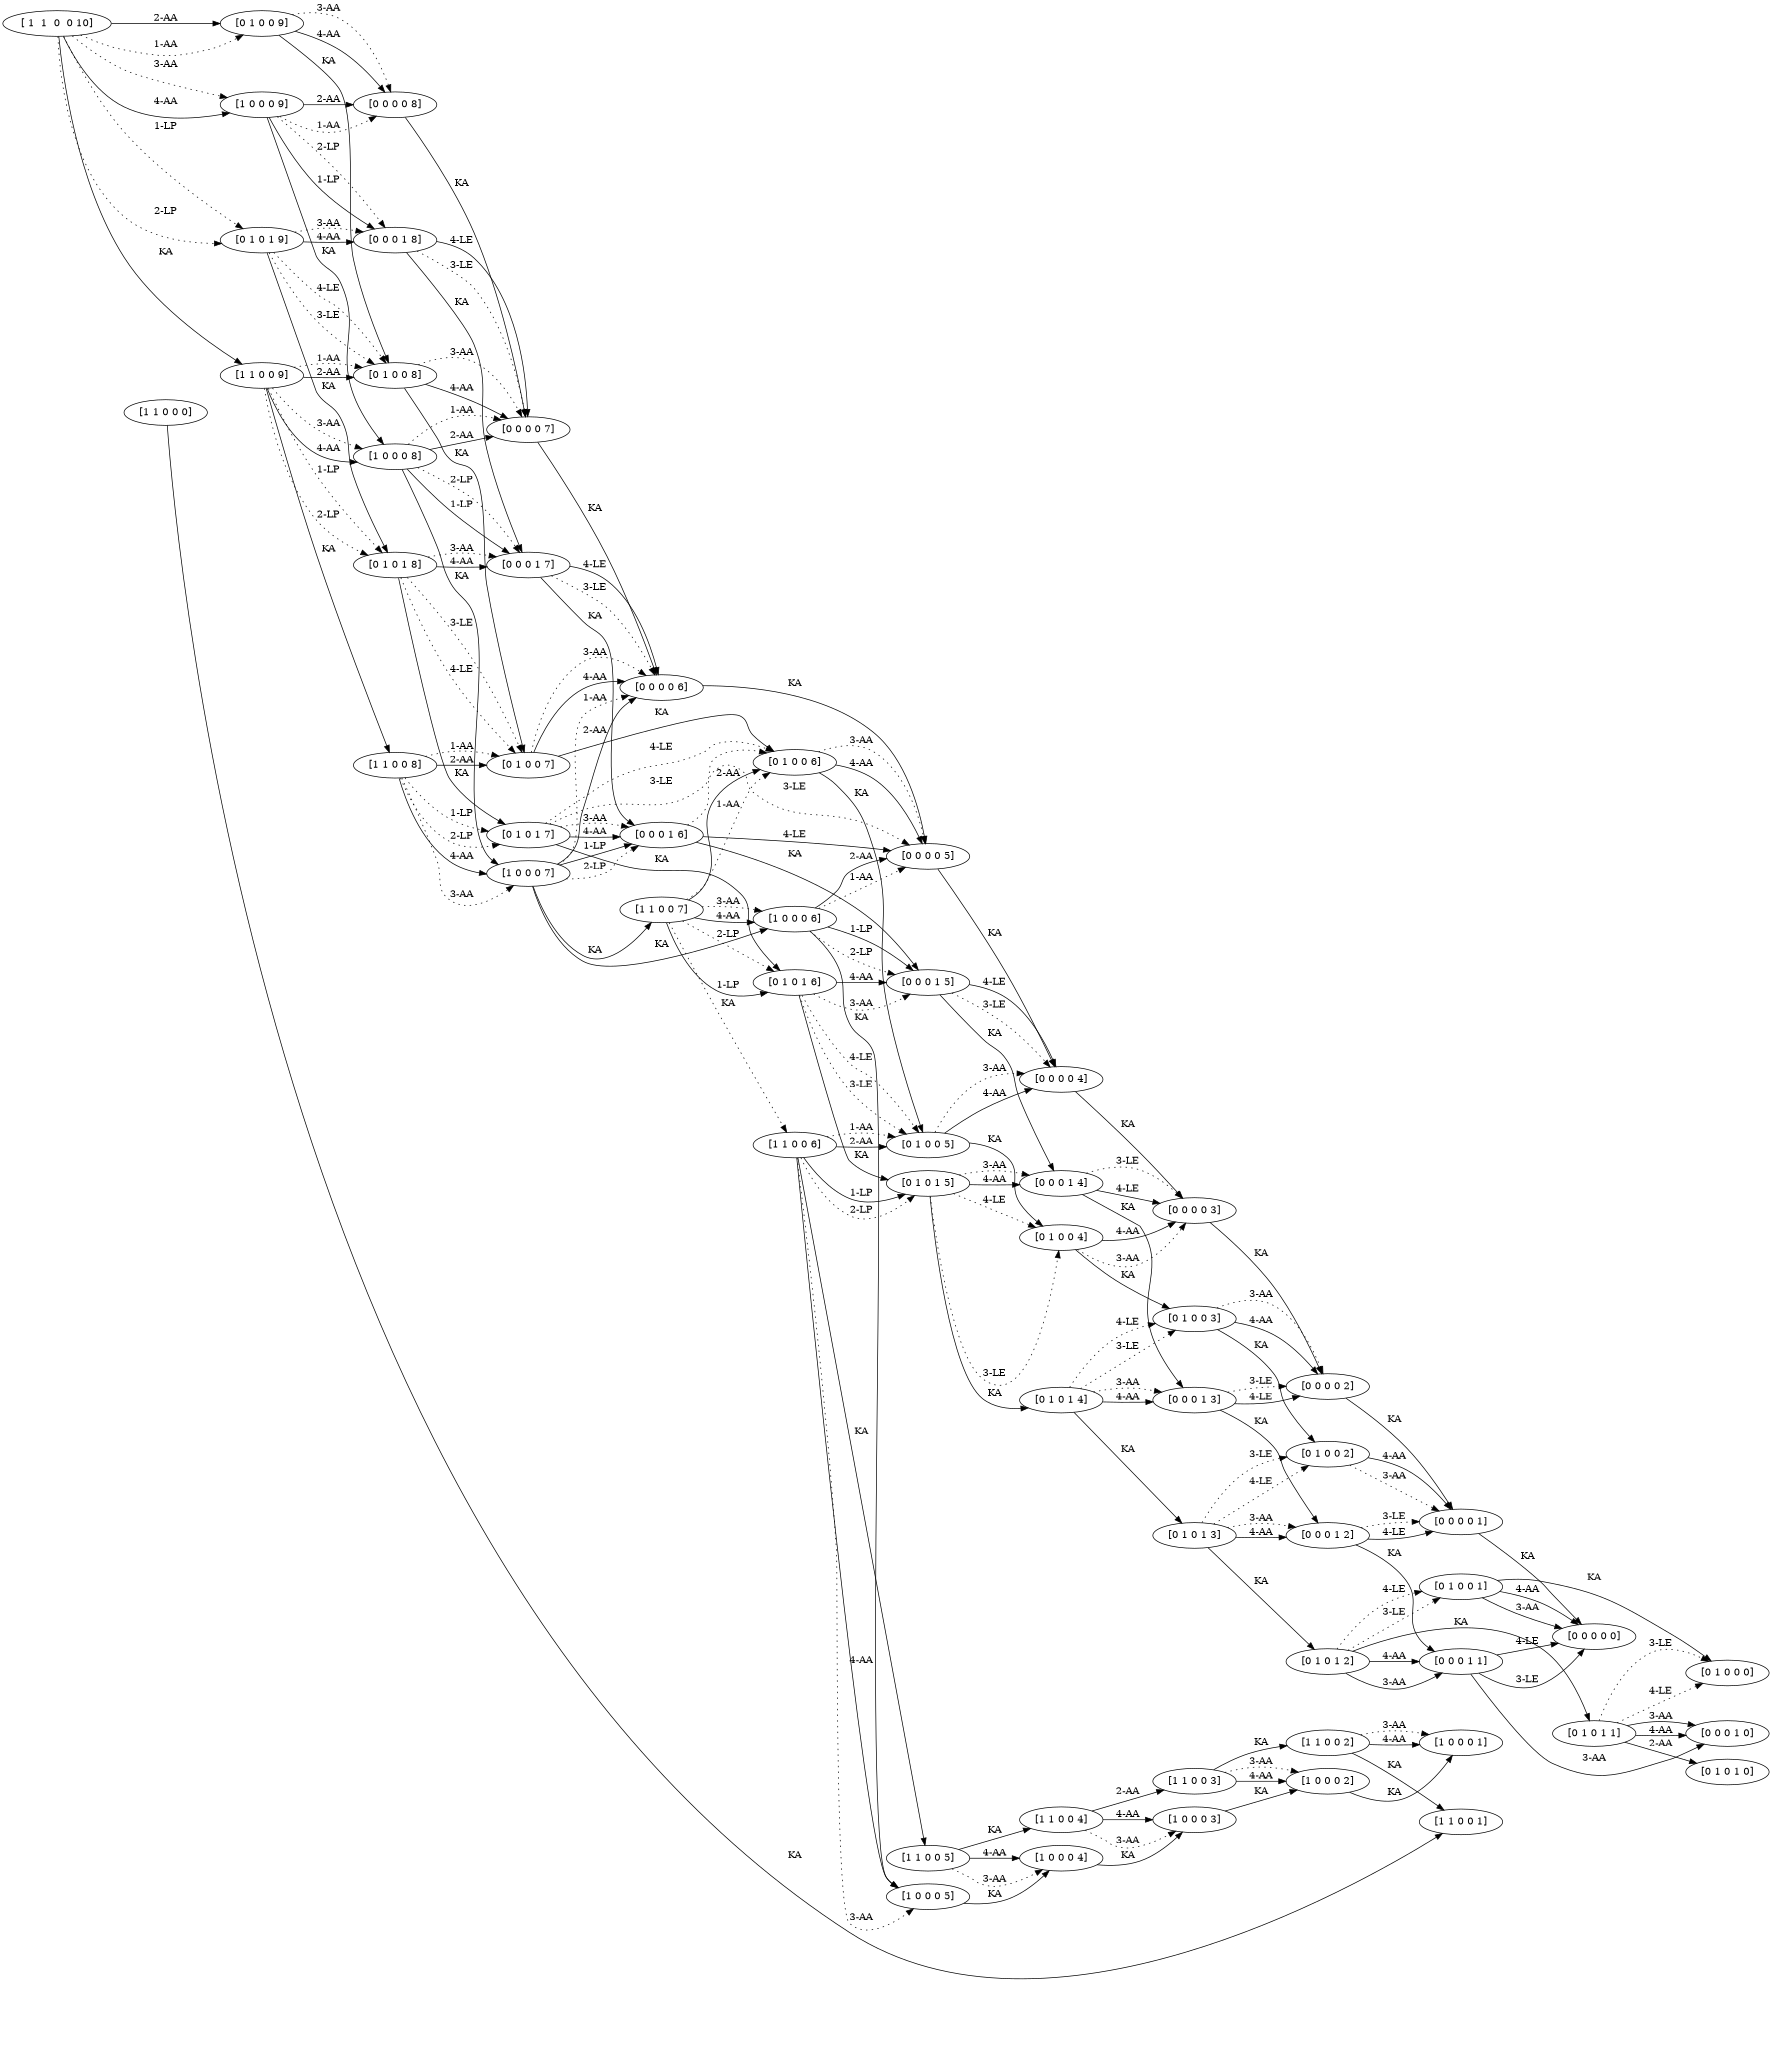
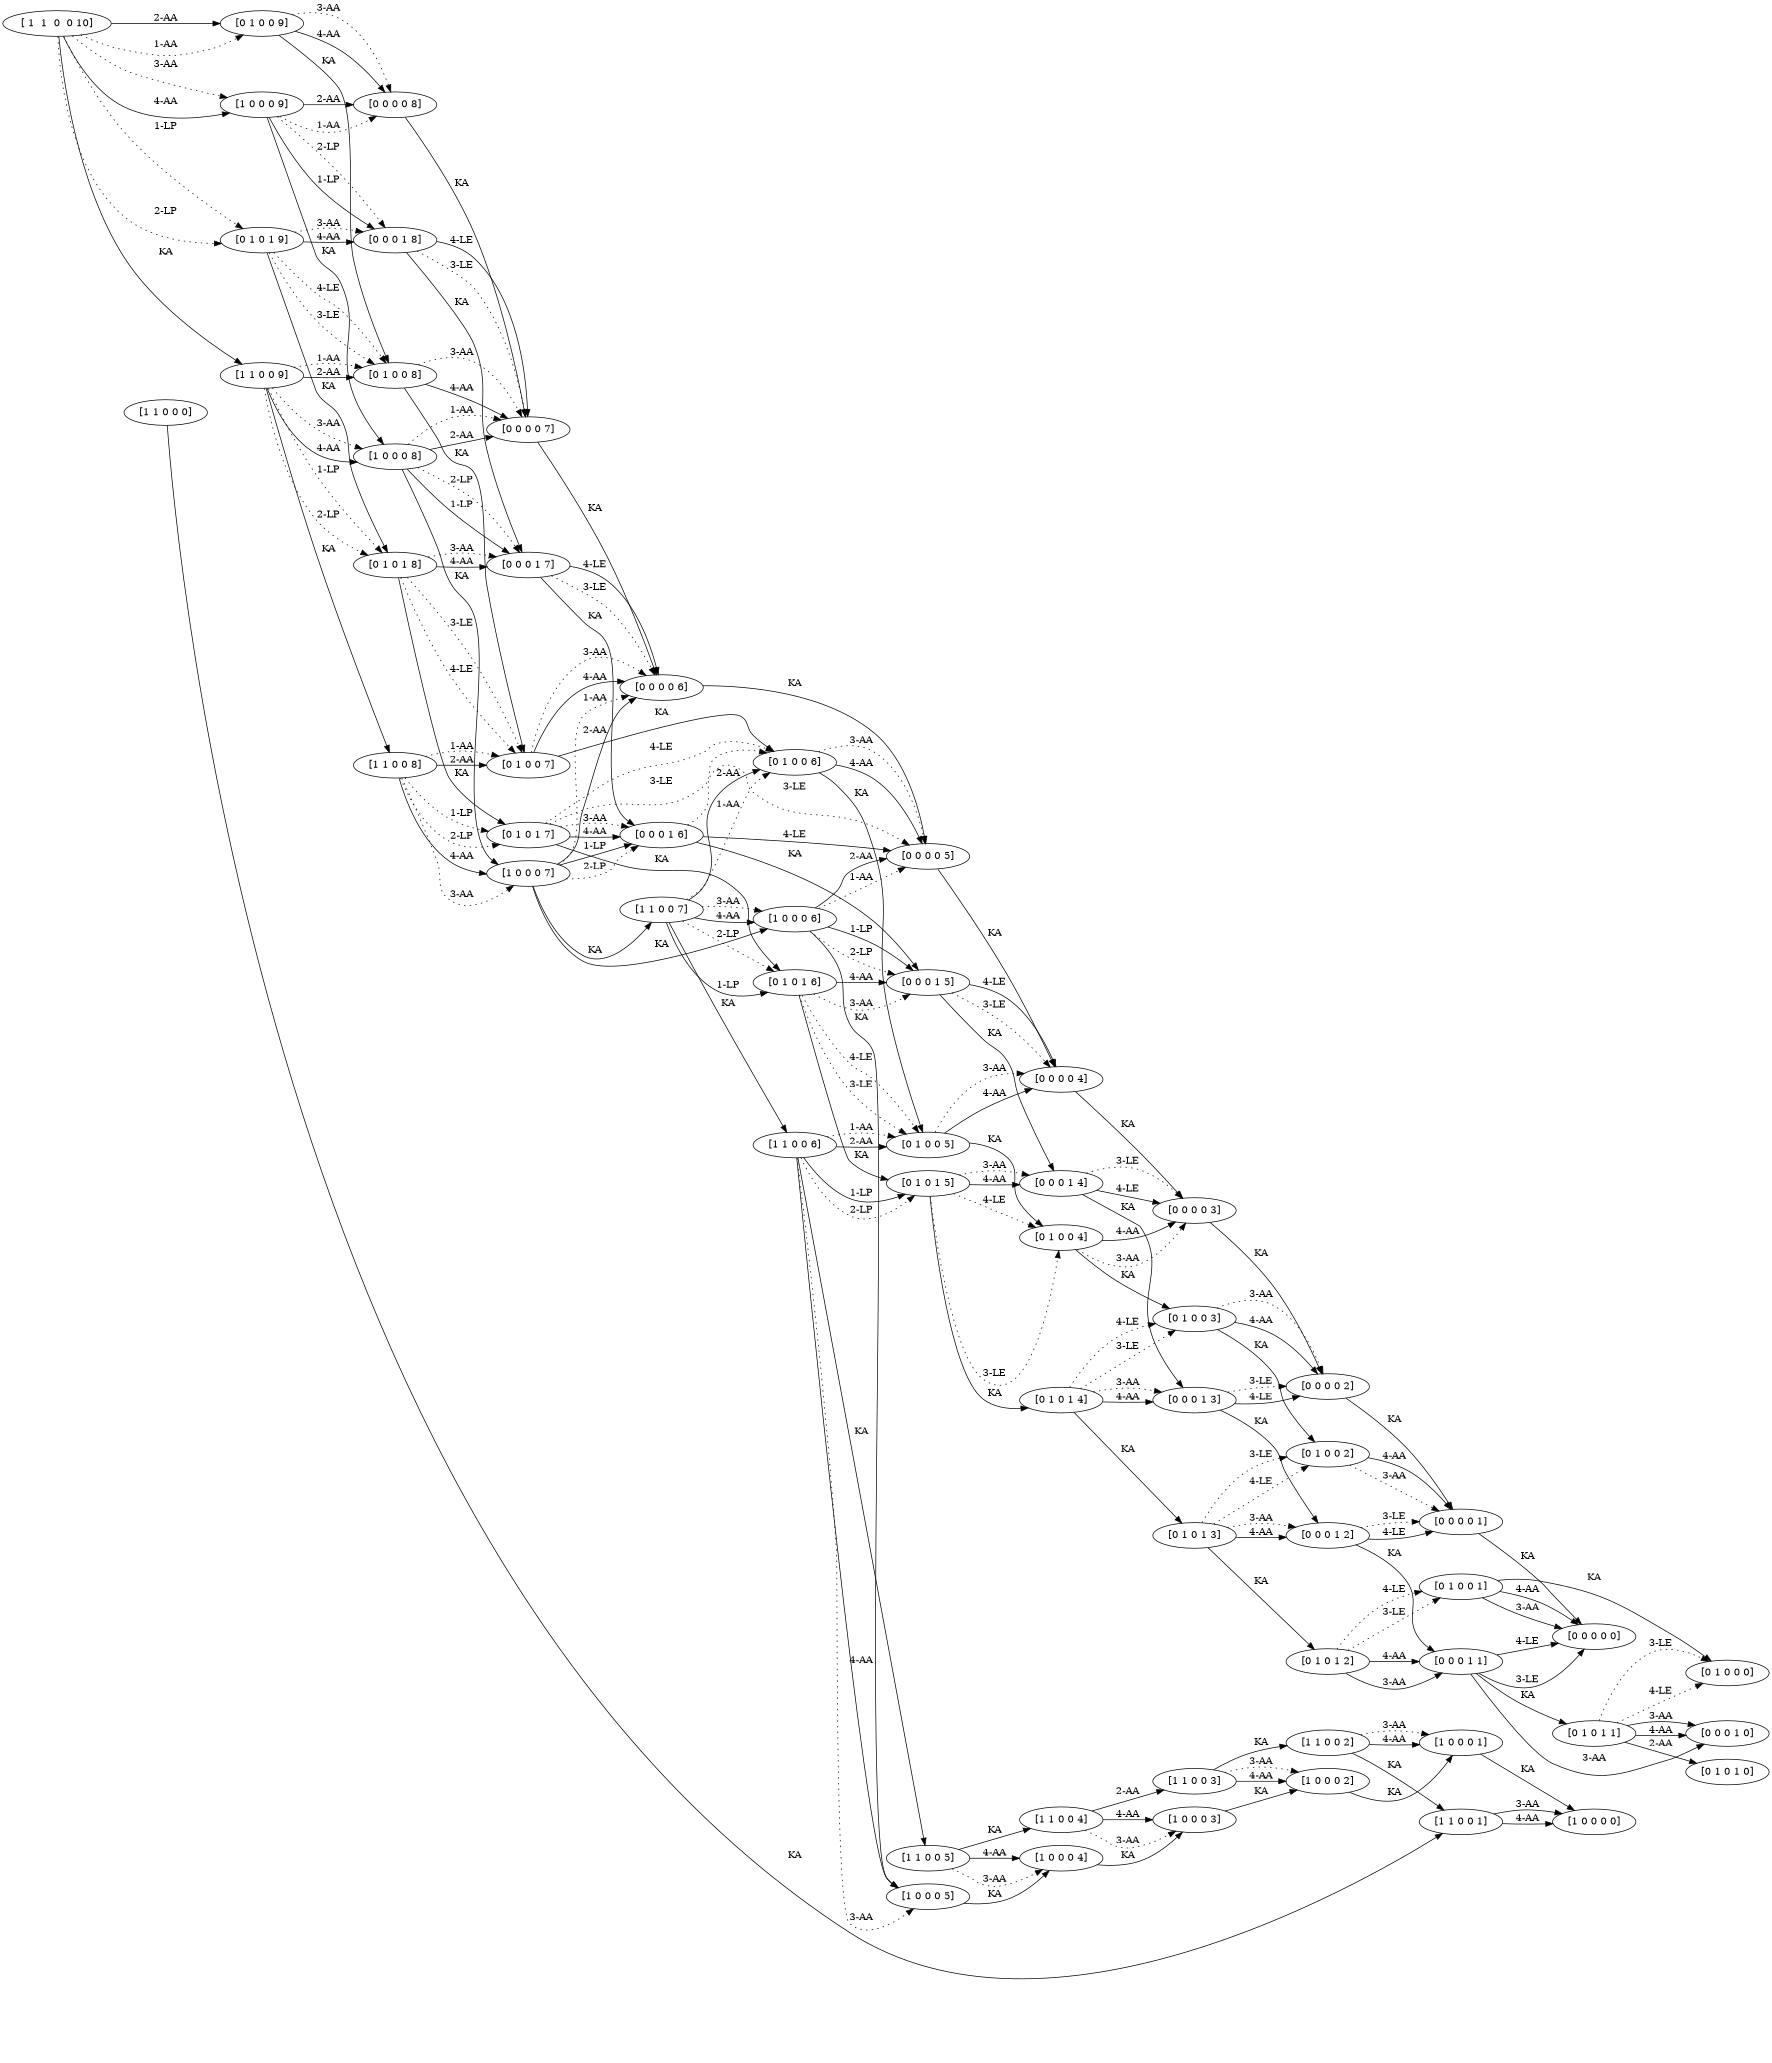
edge "[1 1 0 0 7]" -> "[1 1 0 0 6]": style dotted -> solid
edge "[0 1 0 1 2]" -> "[0 1 0 1 1]": now "[0 0 0 1 1]" -> "[0 1 0 1 1]"
node "[1 0 0 0 0]": added
